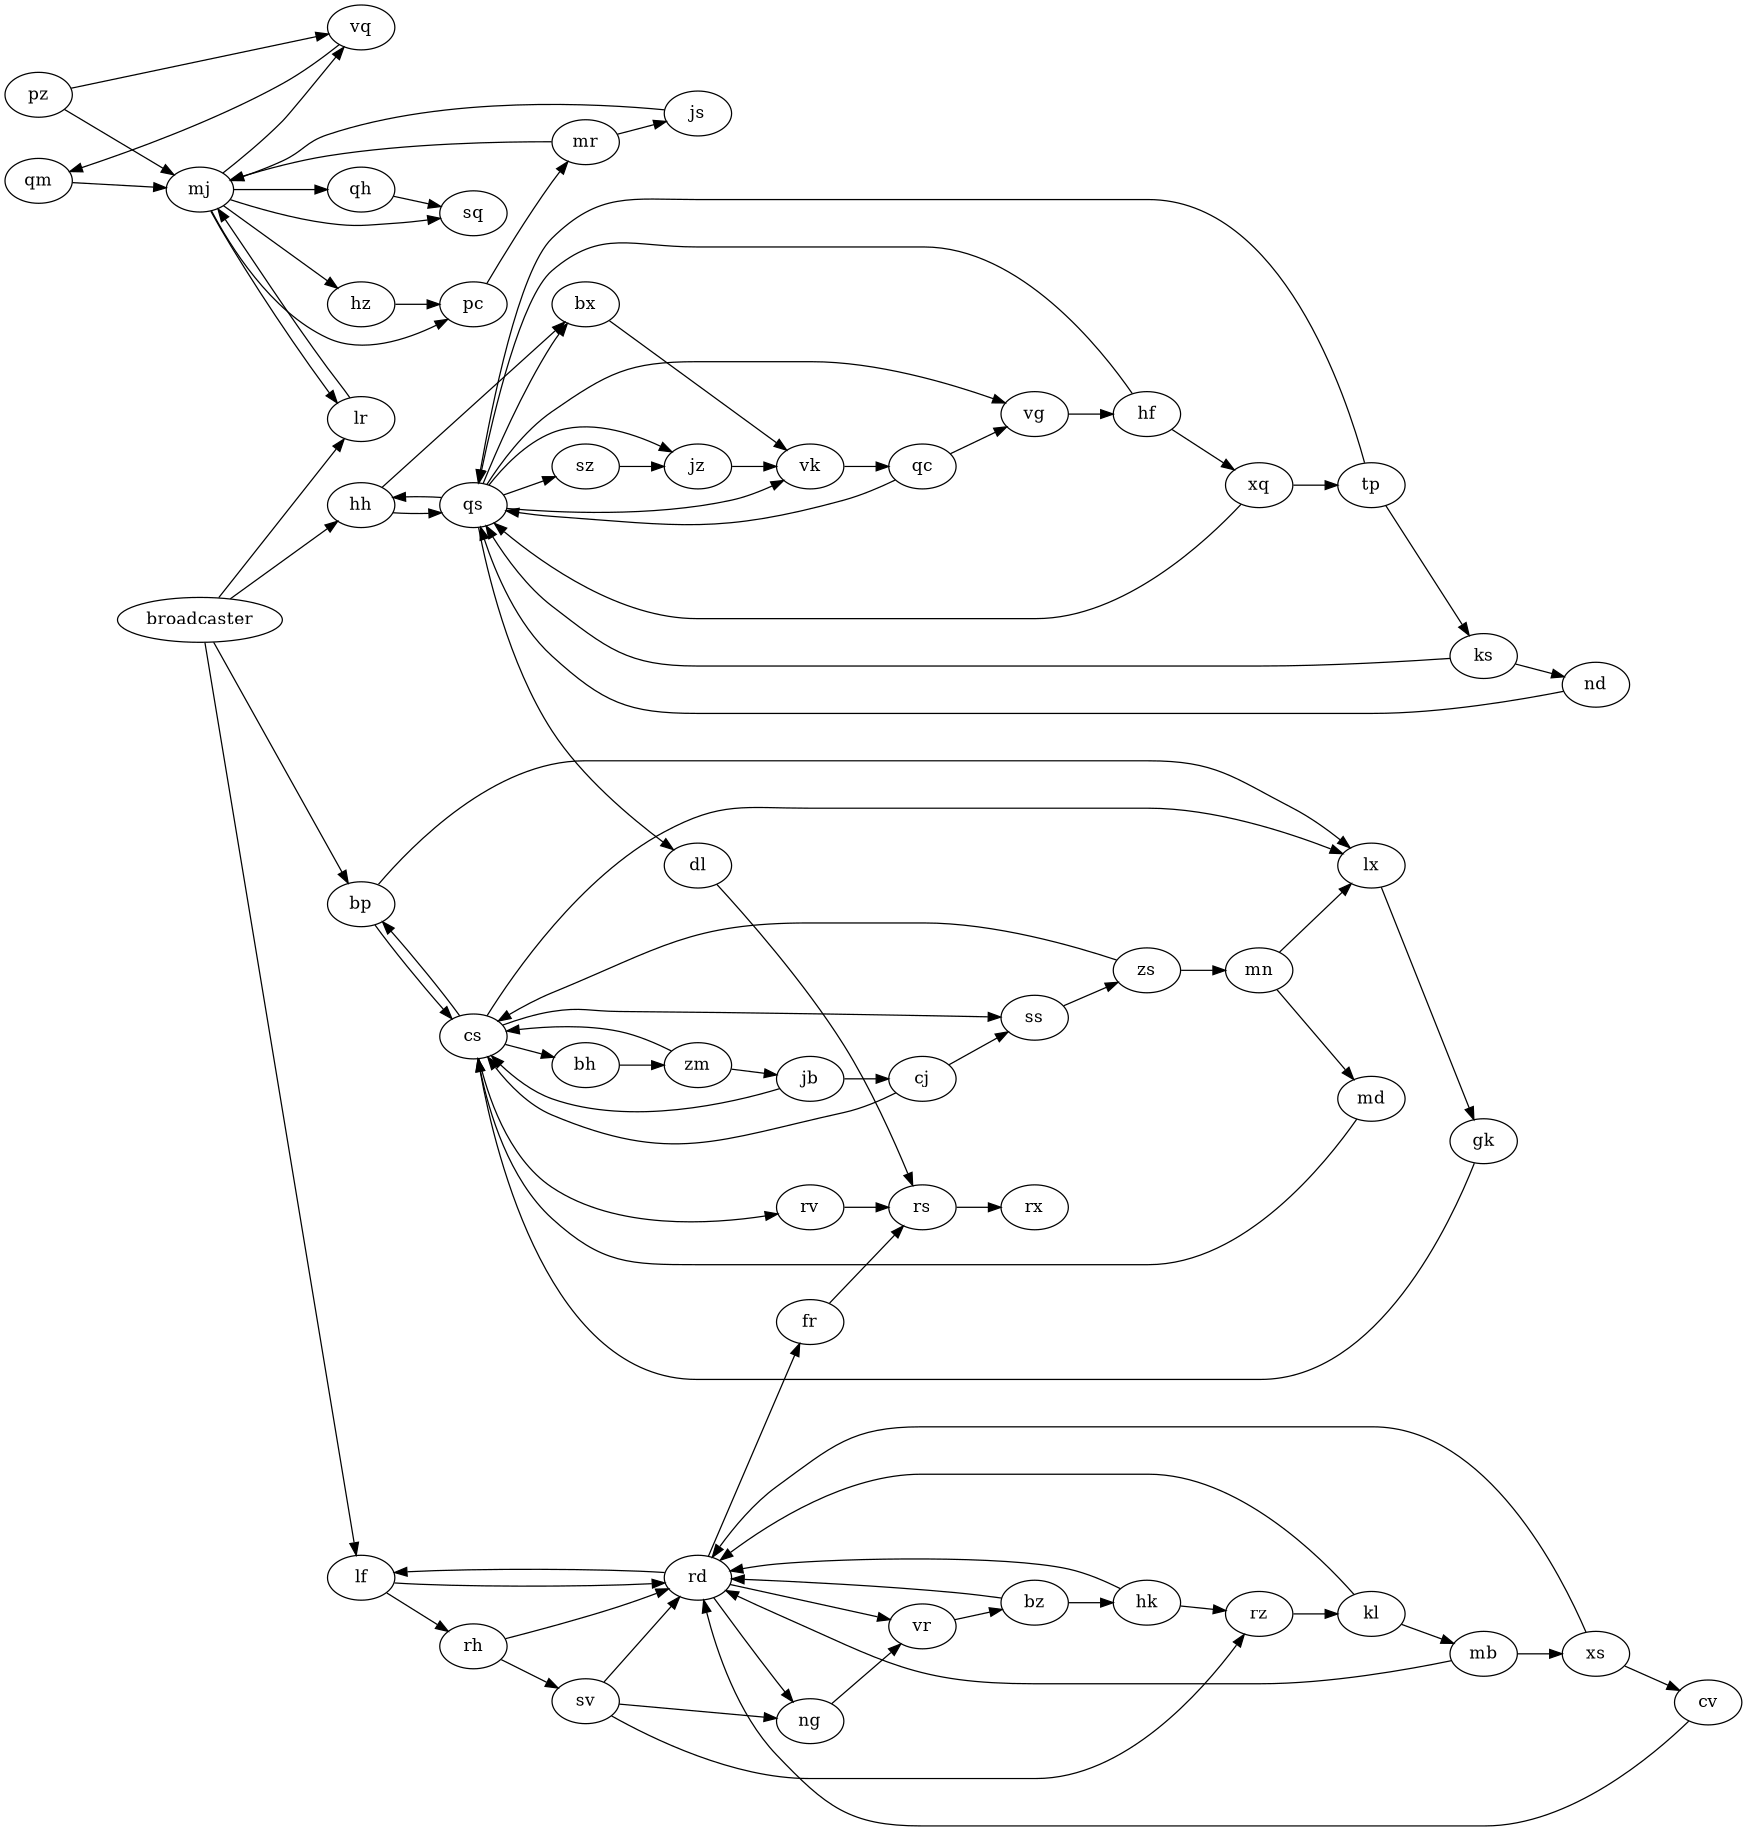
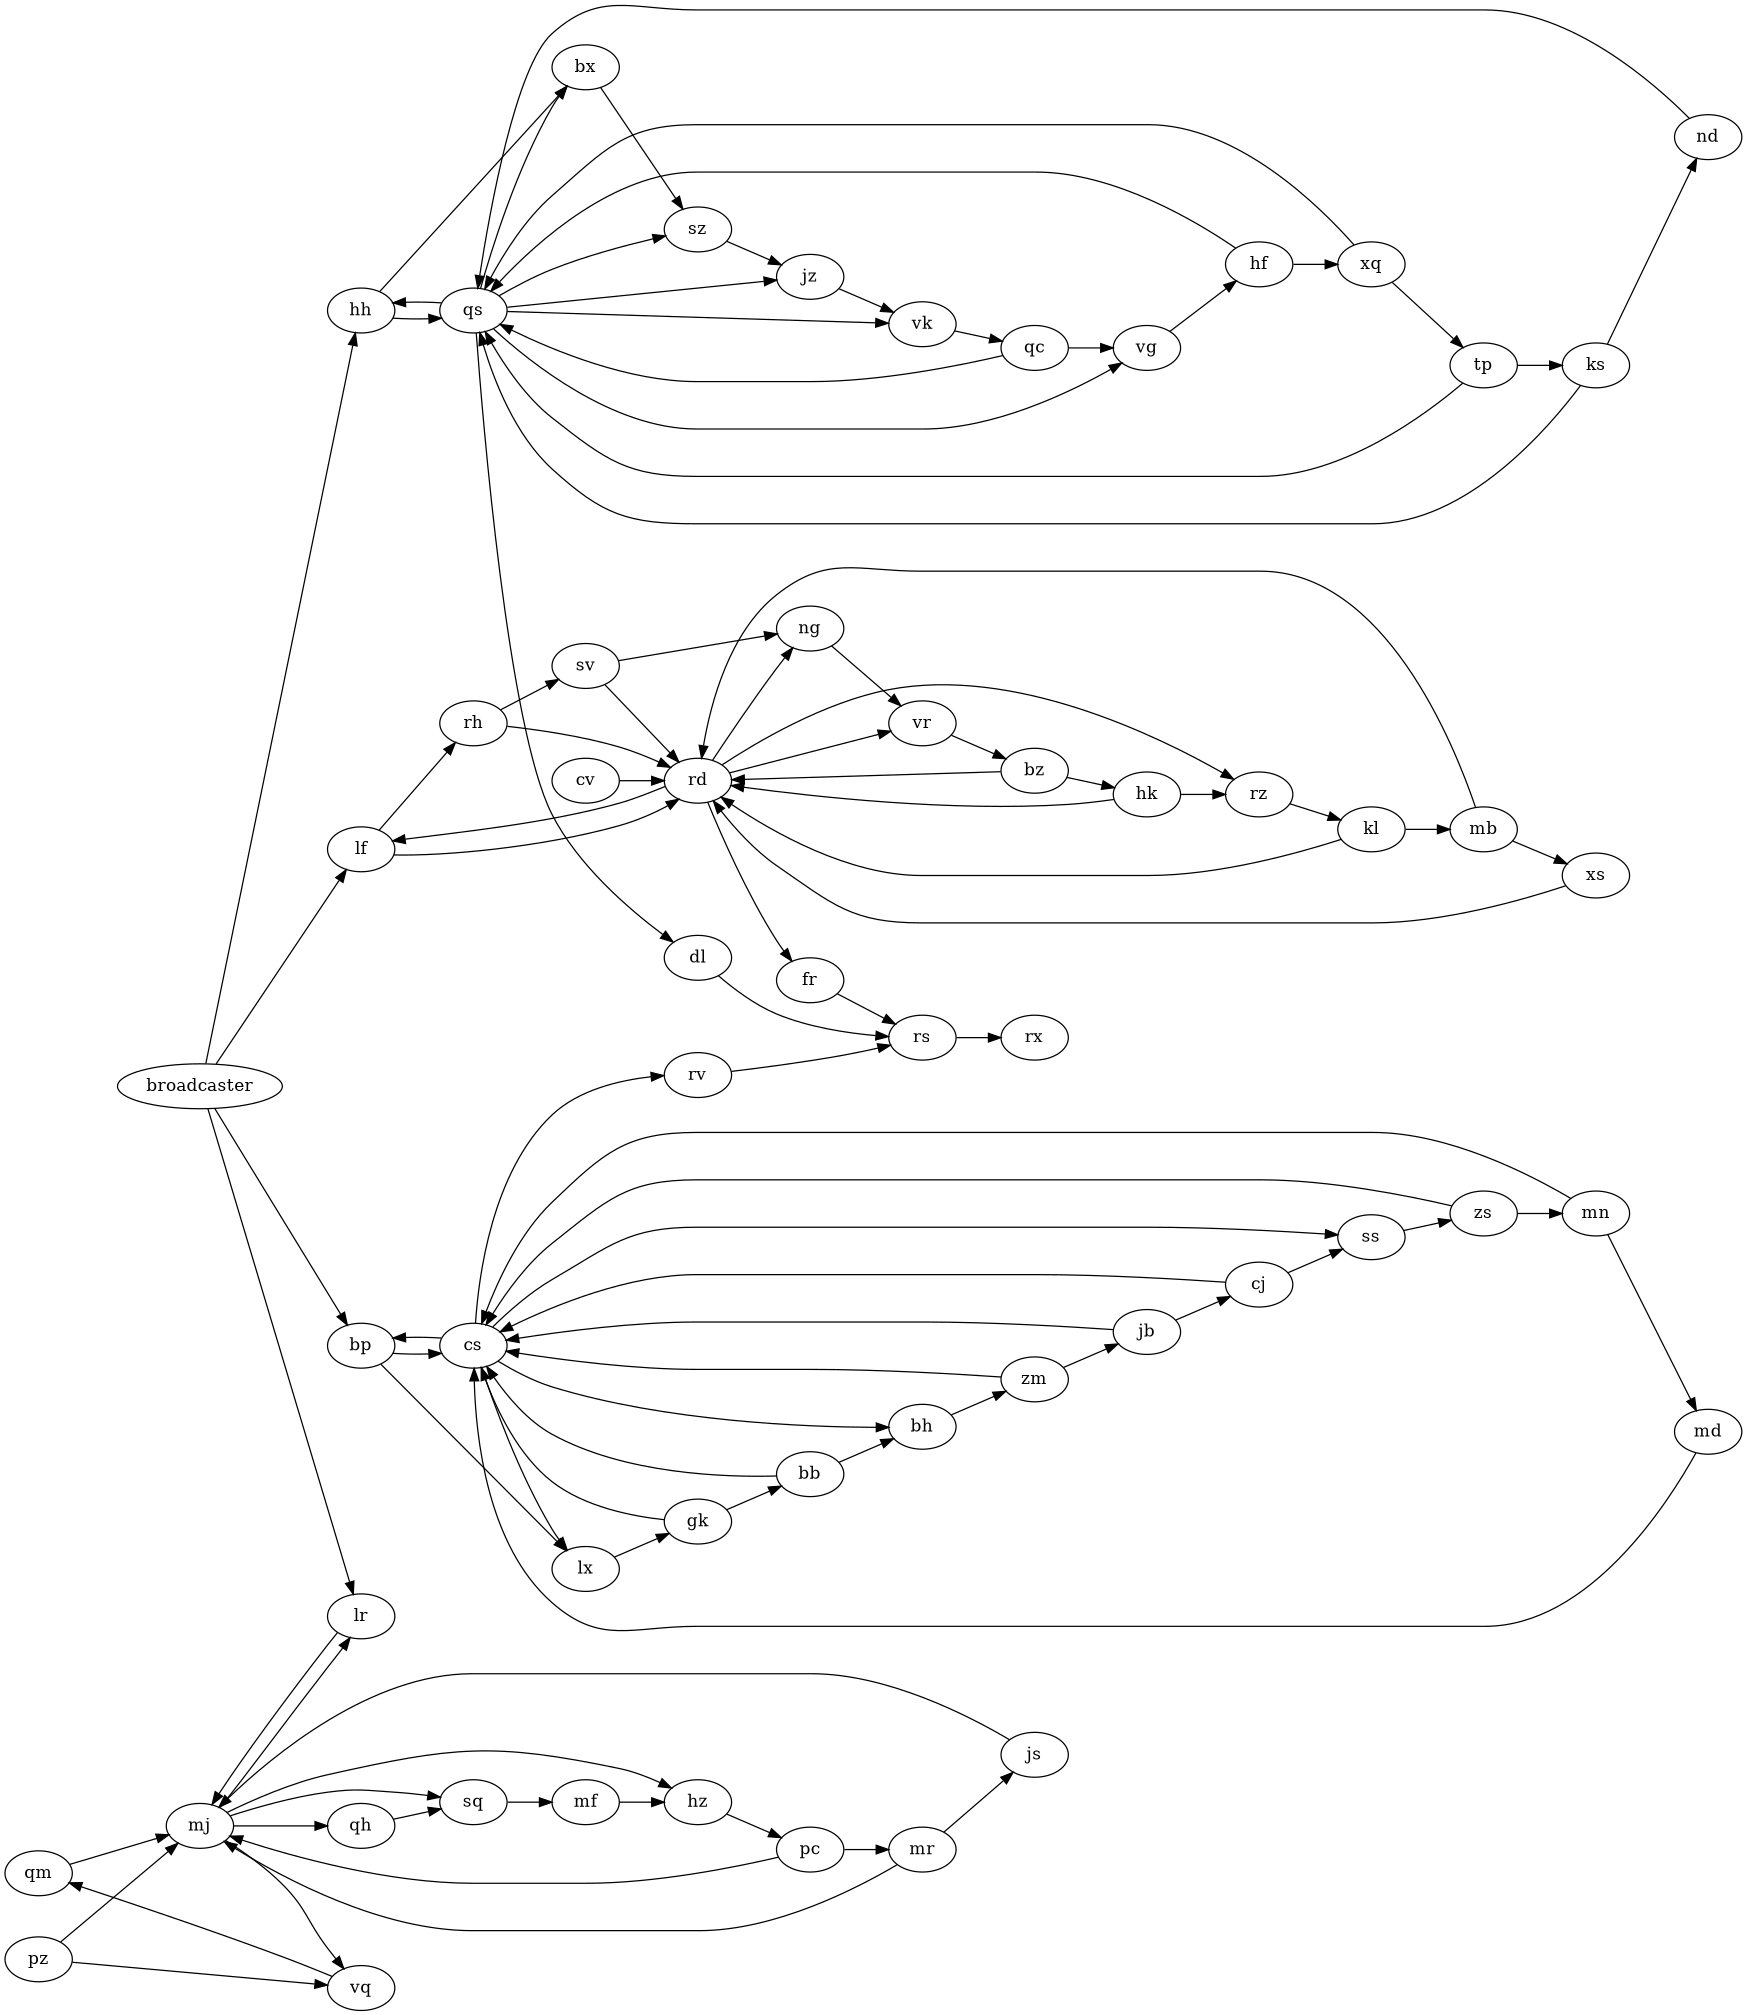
edge "mj" -> "pc": reversed
edge "bx" -> "vk": now "bx" -> "sz"
edge "mn" -> "lx": now "mn" -> "cs"
node "bb": added
edge "xs" -> "cv": removed
edge "sv" -> "rz": now "rd" -> "rz"
node "mf": added
